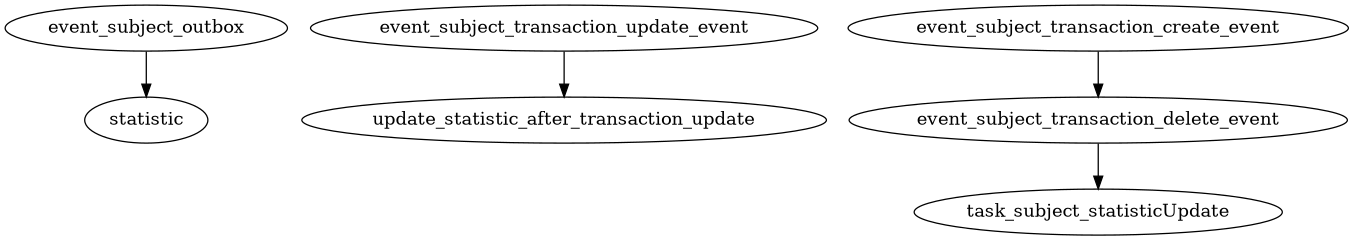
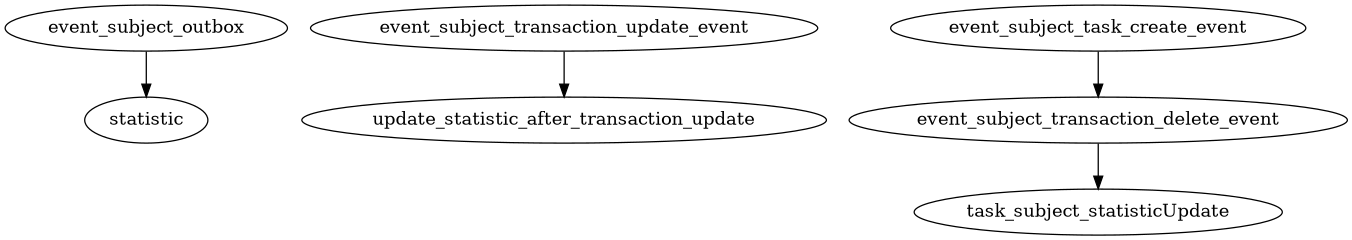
node "event_subject_transaction_create_event": label "event_subject_transaction_create_event" -> "event_subject_task_create_event"
